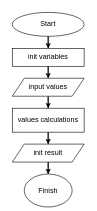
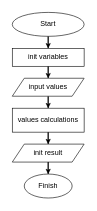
node "Finish": size 48x33 -> 48x24
